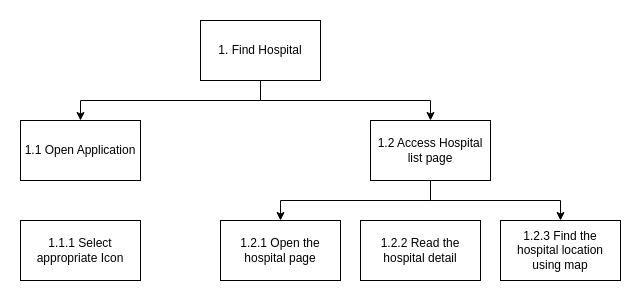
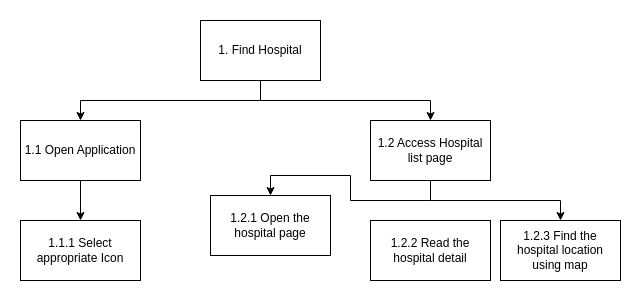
edge "1.1 Open Application" -> "1.1.1 Select appropriate Icon": added
node "1.2.1 Open the hospital page": moved (281, 251) -> (271, 226)
node "1.2.2 Read the hospital detail": moved (421, 251) -> (431, 251)
